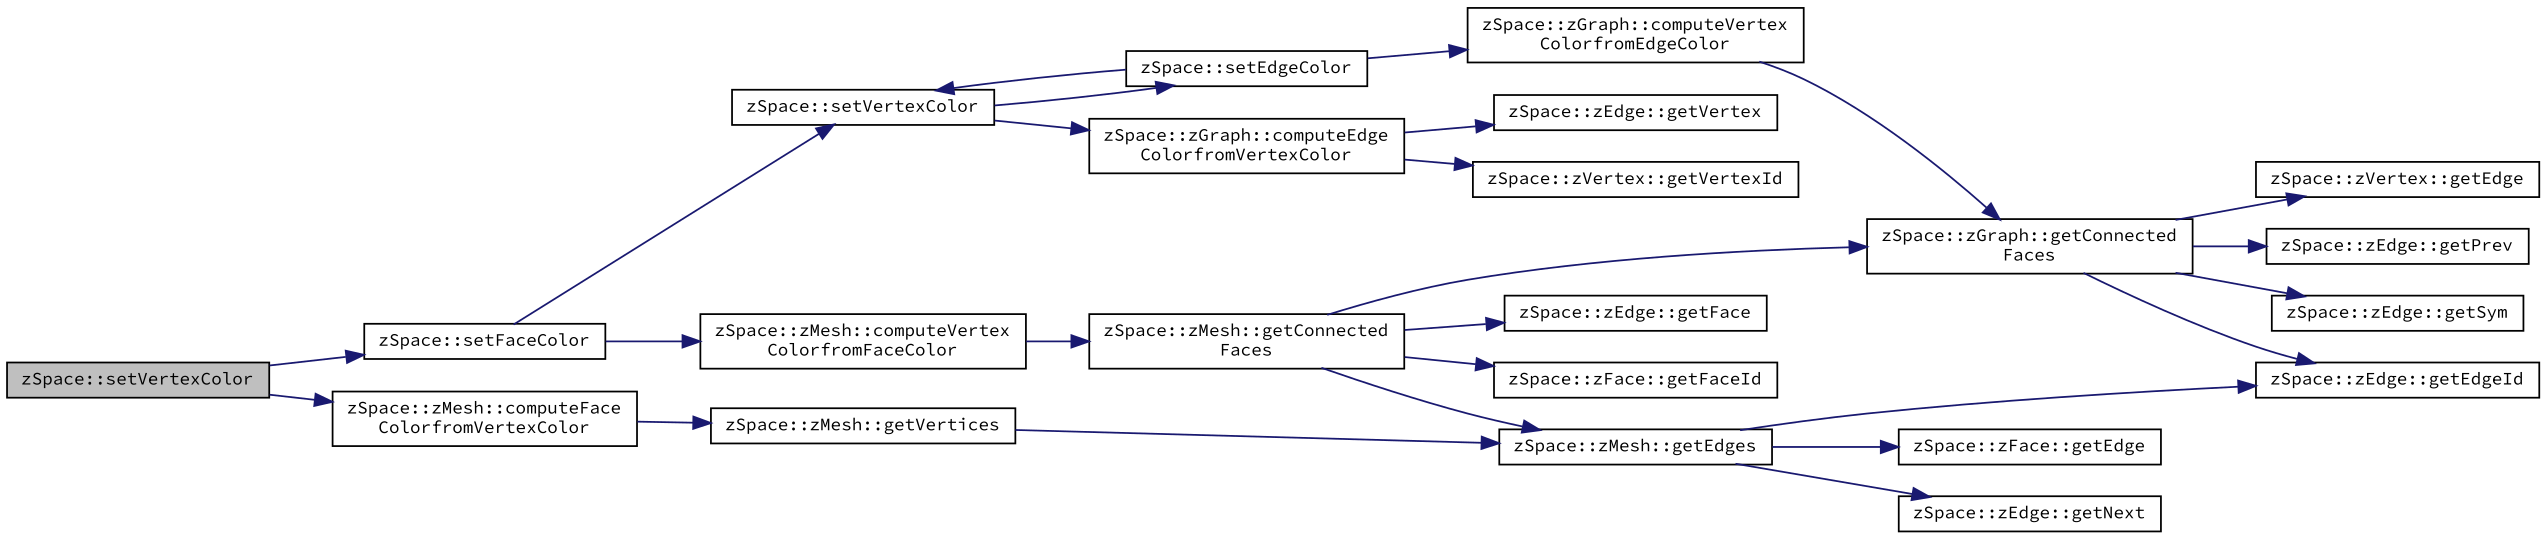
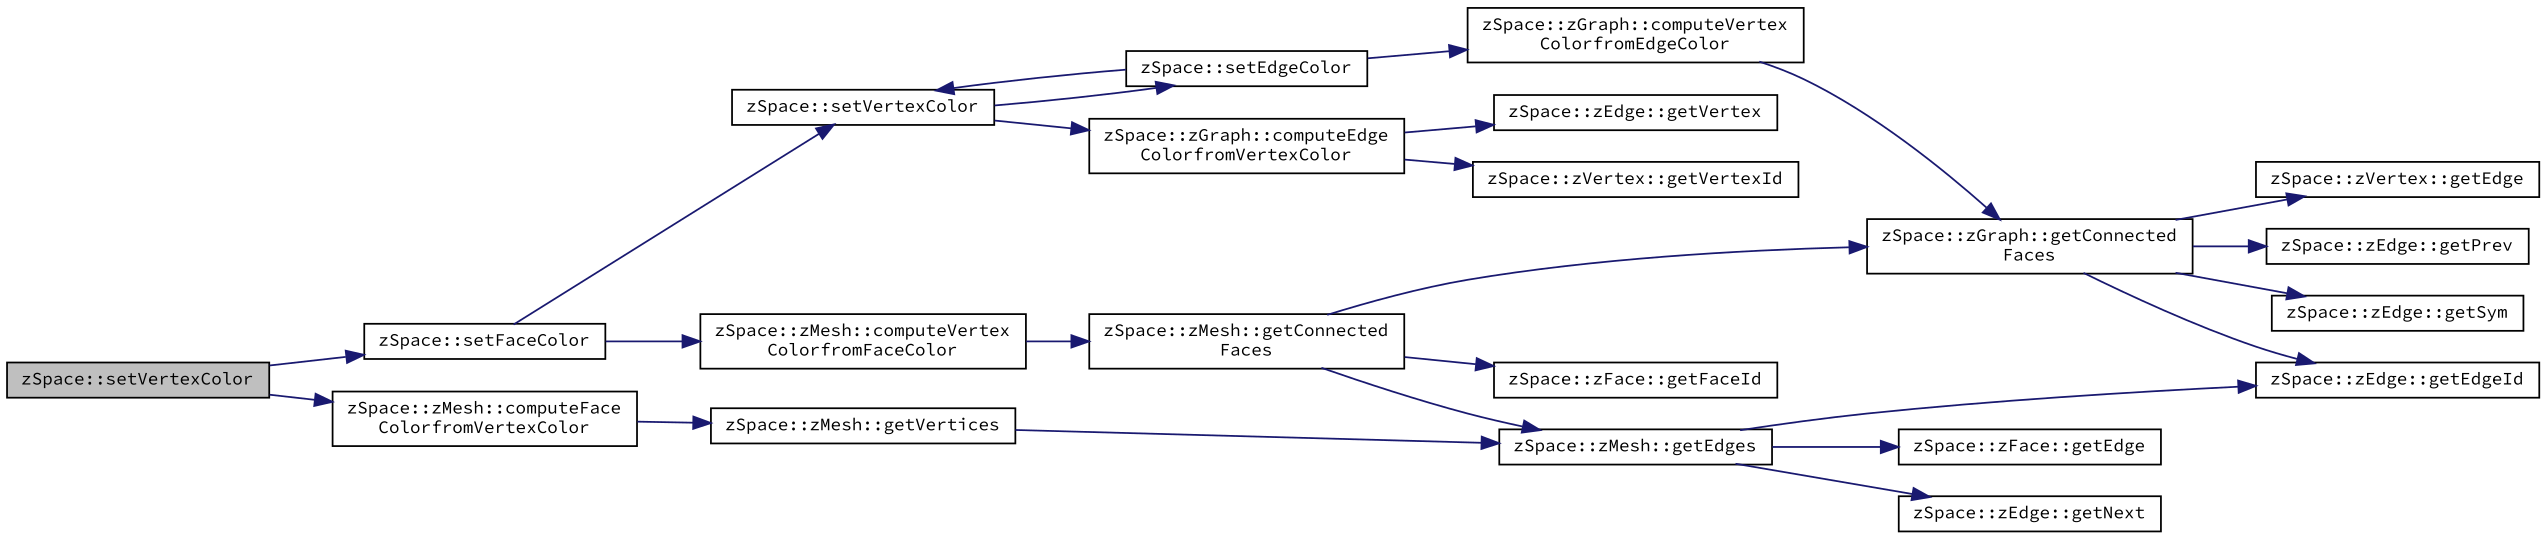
node "zSpace::zEdge::getFace": removed
